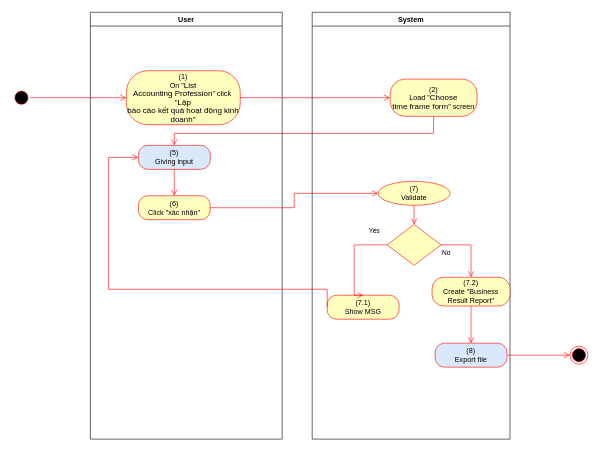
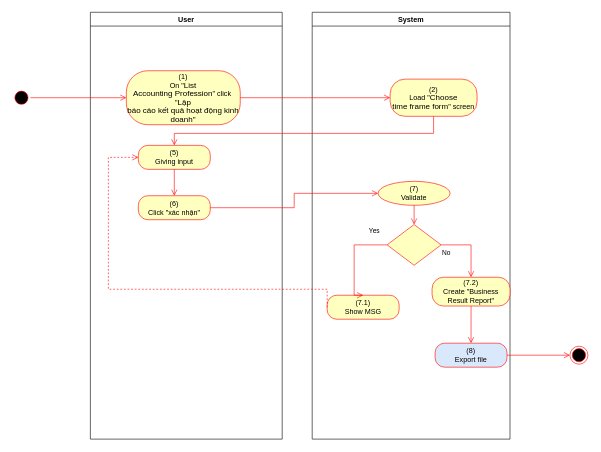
node "(5) Giving input": fillcolor #dae8fc -> #ffffc0
edge "(7.1) Show MSG" -> "(5) Giving input": style solid -> dashed
